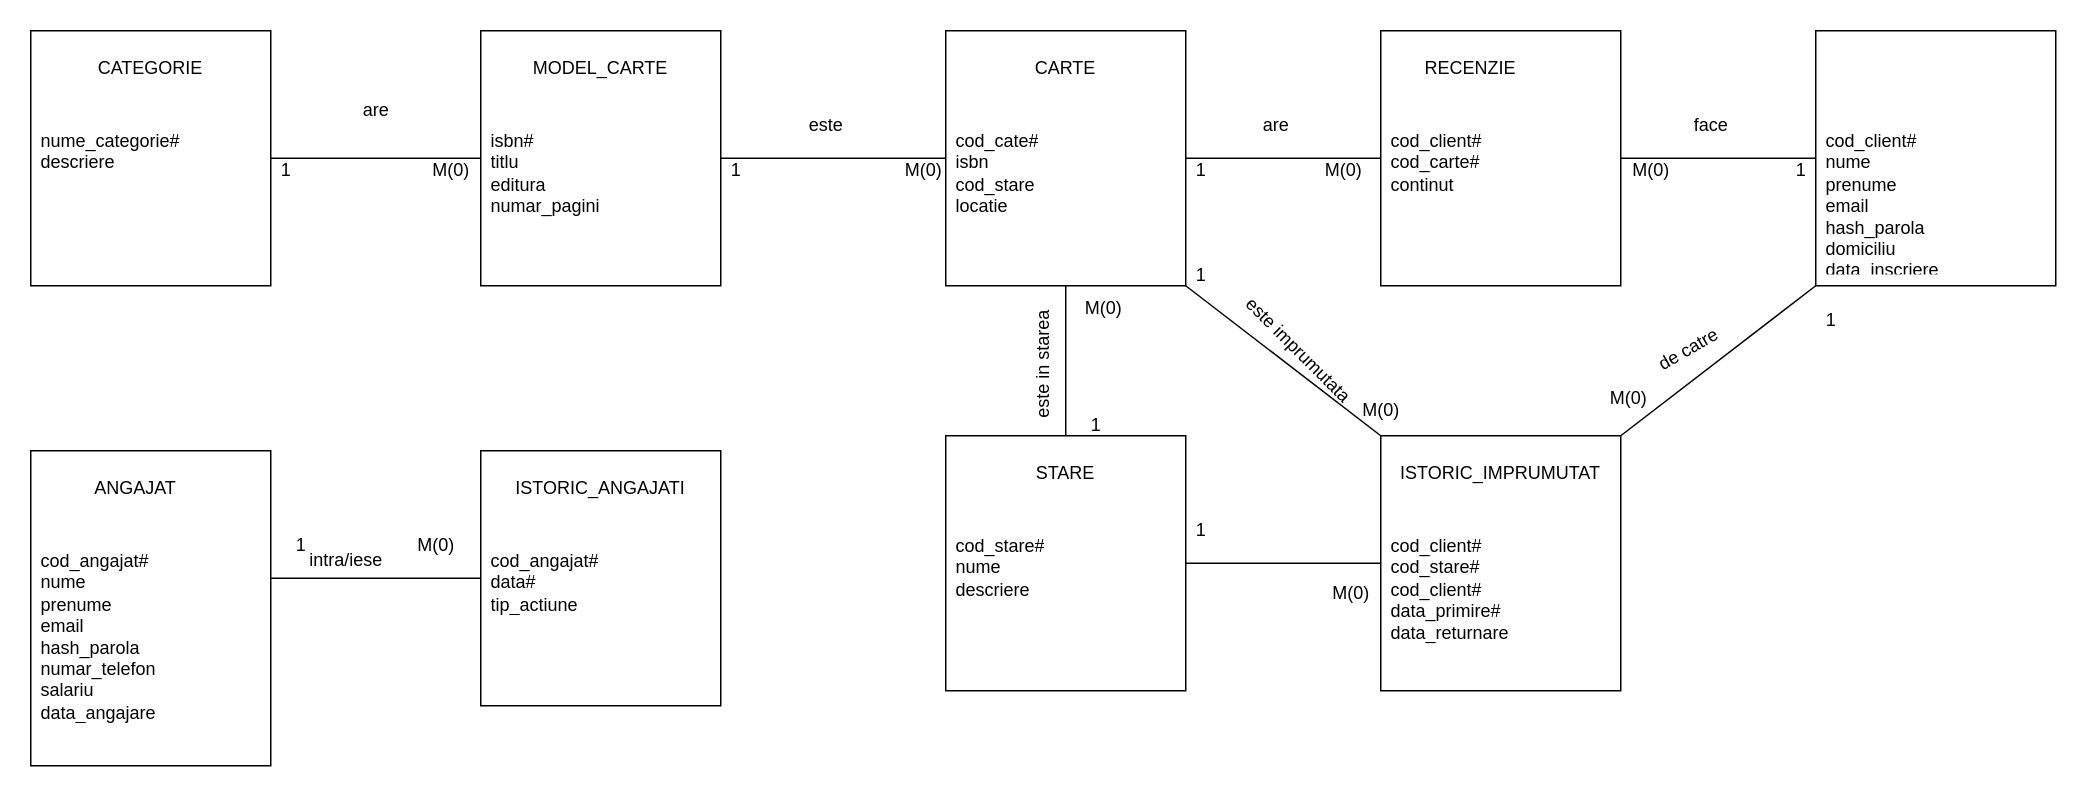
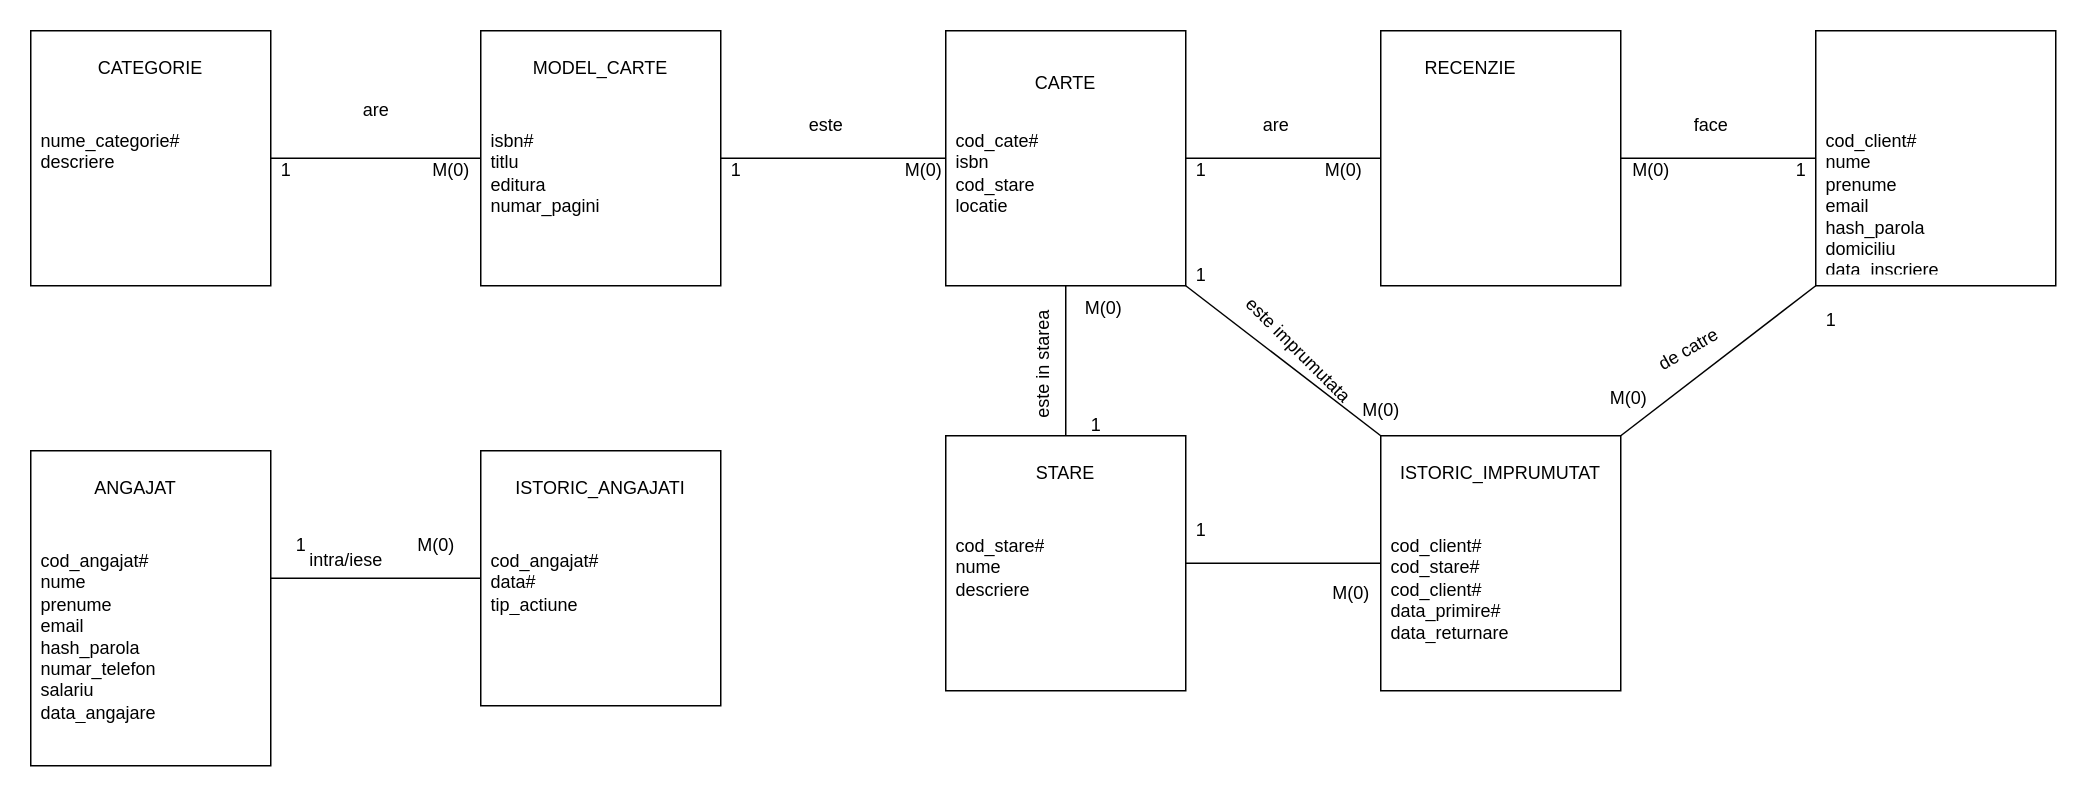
node "CARTE": moved (1066, 68) -> (1066, 83)
node "cod_client# cod_carte# continut": removed
